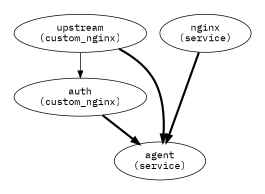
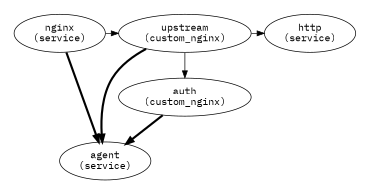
edge "nginx (service)" -> "upstream (custom_nginx)": added
node "http (service)": added
